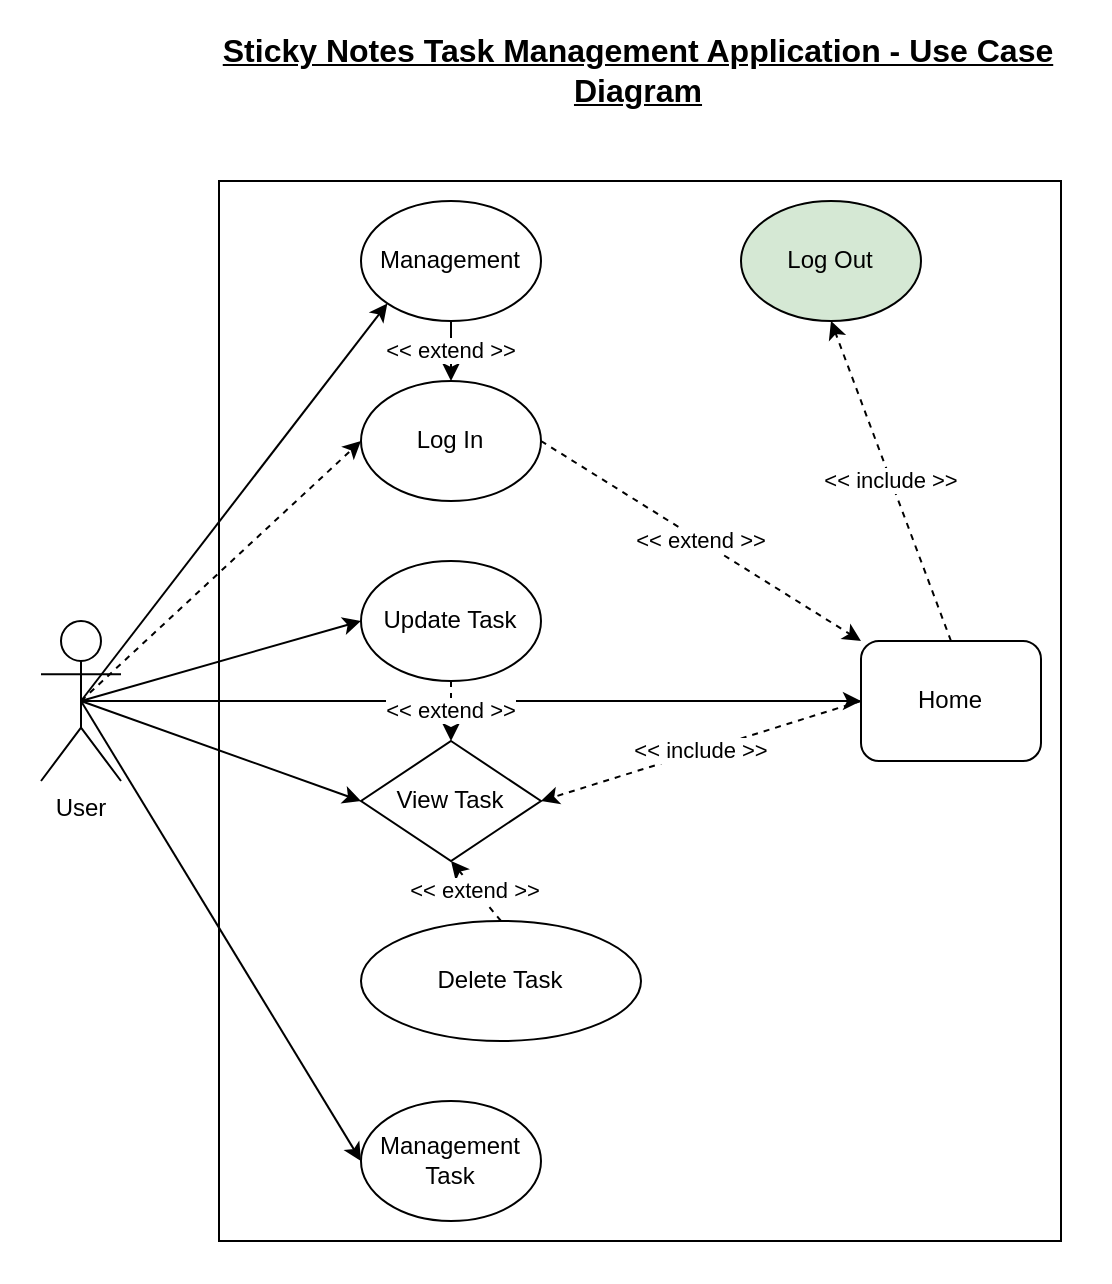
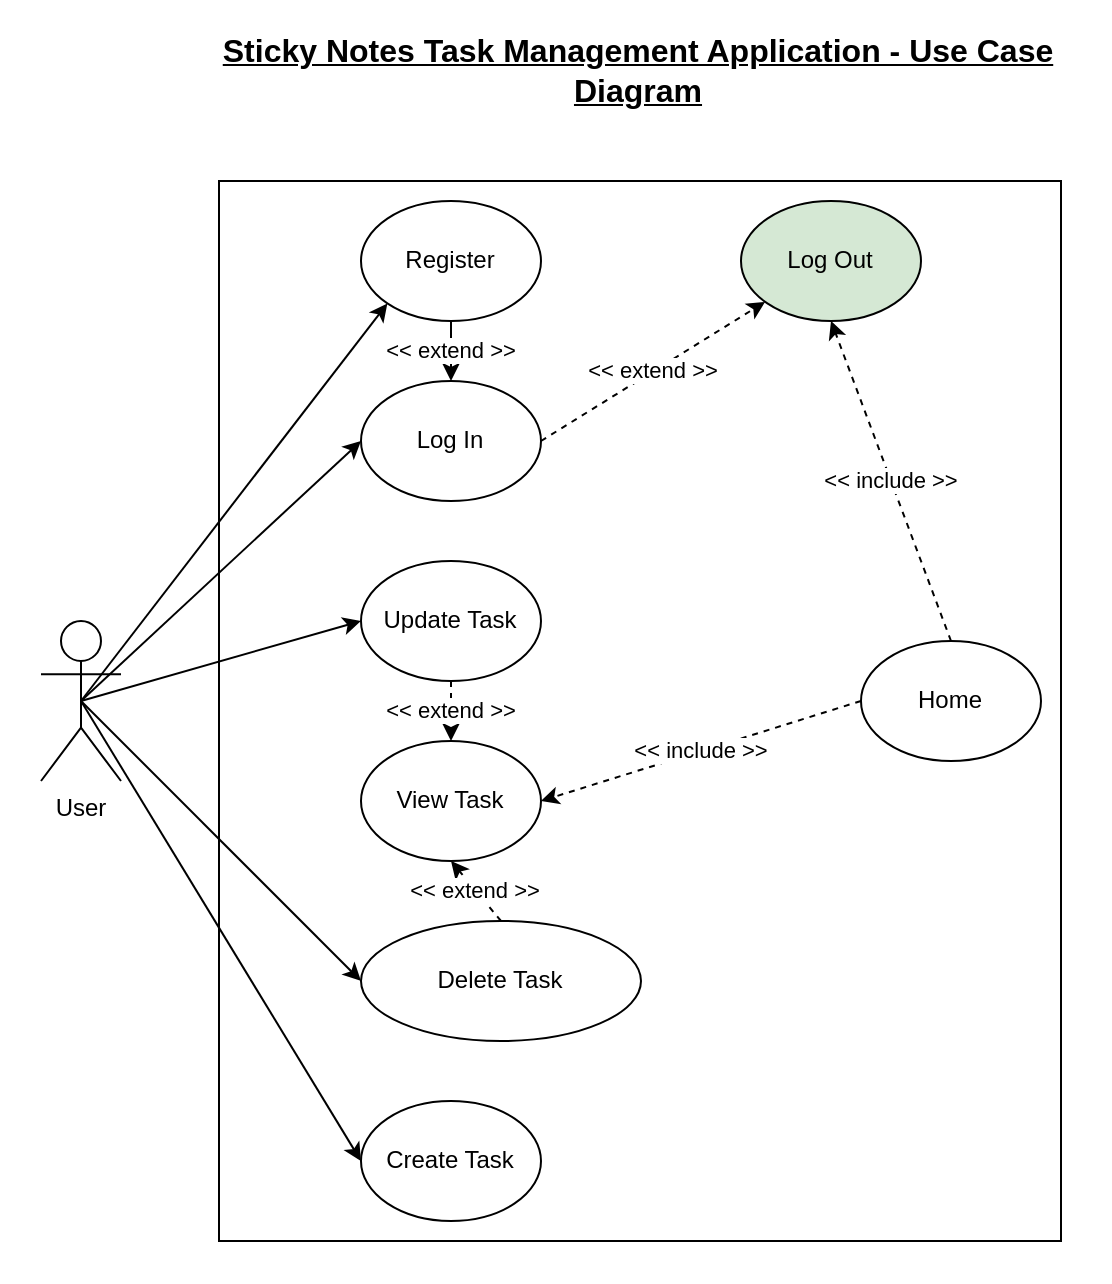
node "Management": label "Management" -> "Register"
edge "Log In" -> "Home": now "Log In" -> "Log Out"
edge "User" -> "Log In": style dashed -> solid
edge "User" -> "Home": now "User" -> "Delete Task"
node "Home": shape rounded rectangle -> ellipse
edge "User" -> "View Task": removed
node "View Task": shape diamond -> ellipse
node "Management Task": label "Management Task" -> "Create Task"
